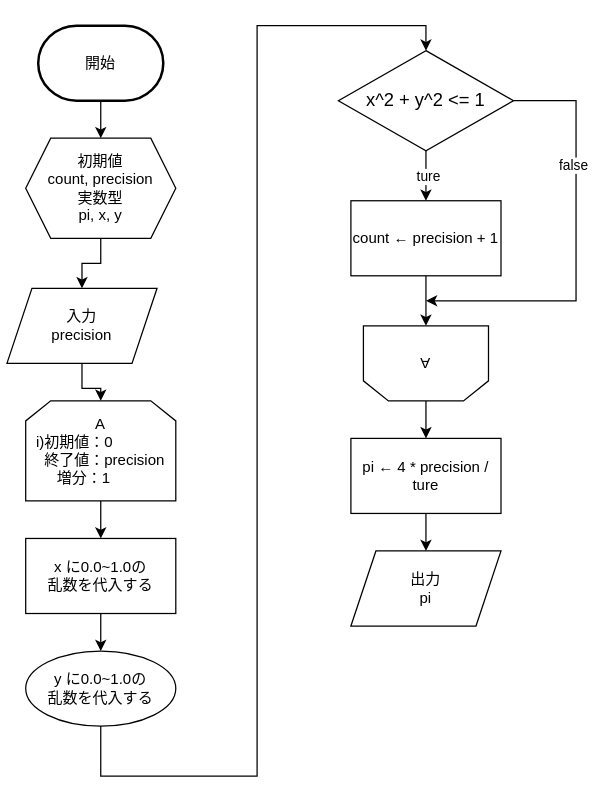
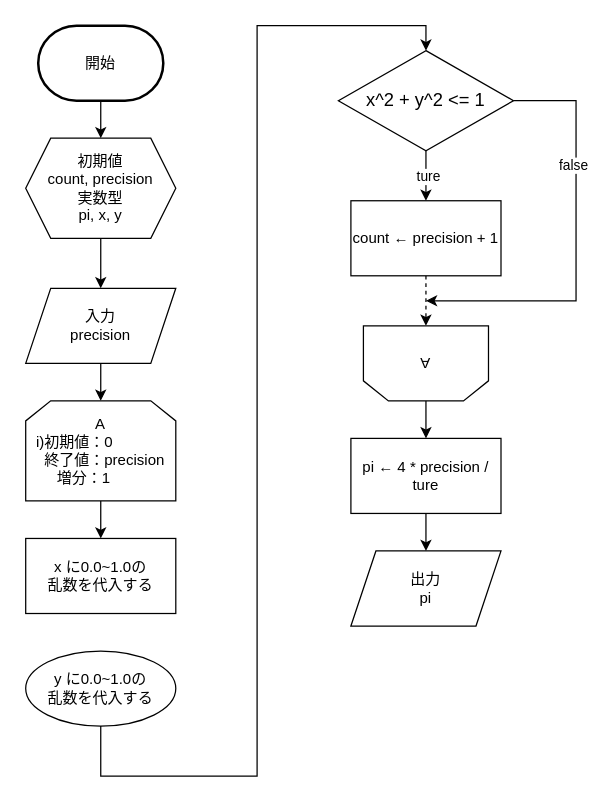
edge "count ← precision + 1" -> "A": style solid -> dashed
node "入力 precision": moved (82, 326) -> (101, 326)
edge "x に0.0~1.0の 乱数を代入する" -> "y に0.0~1.0の 乱数を代入する": removed
